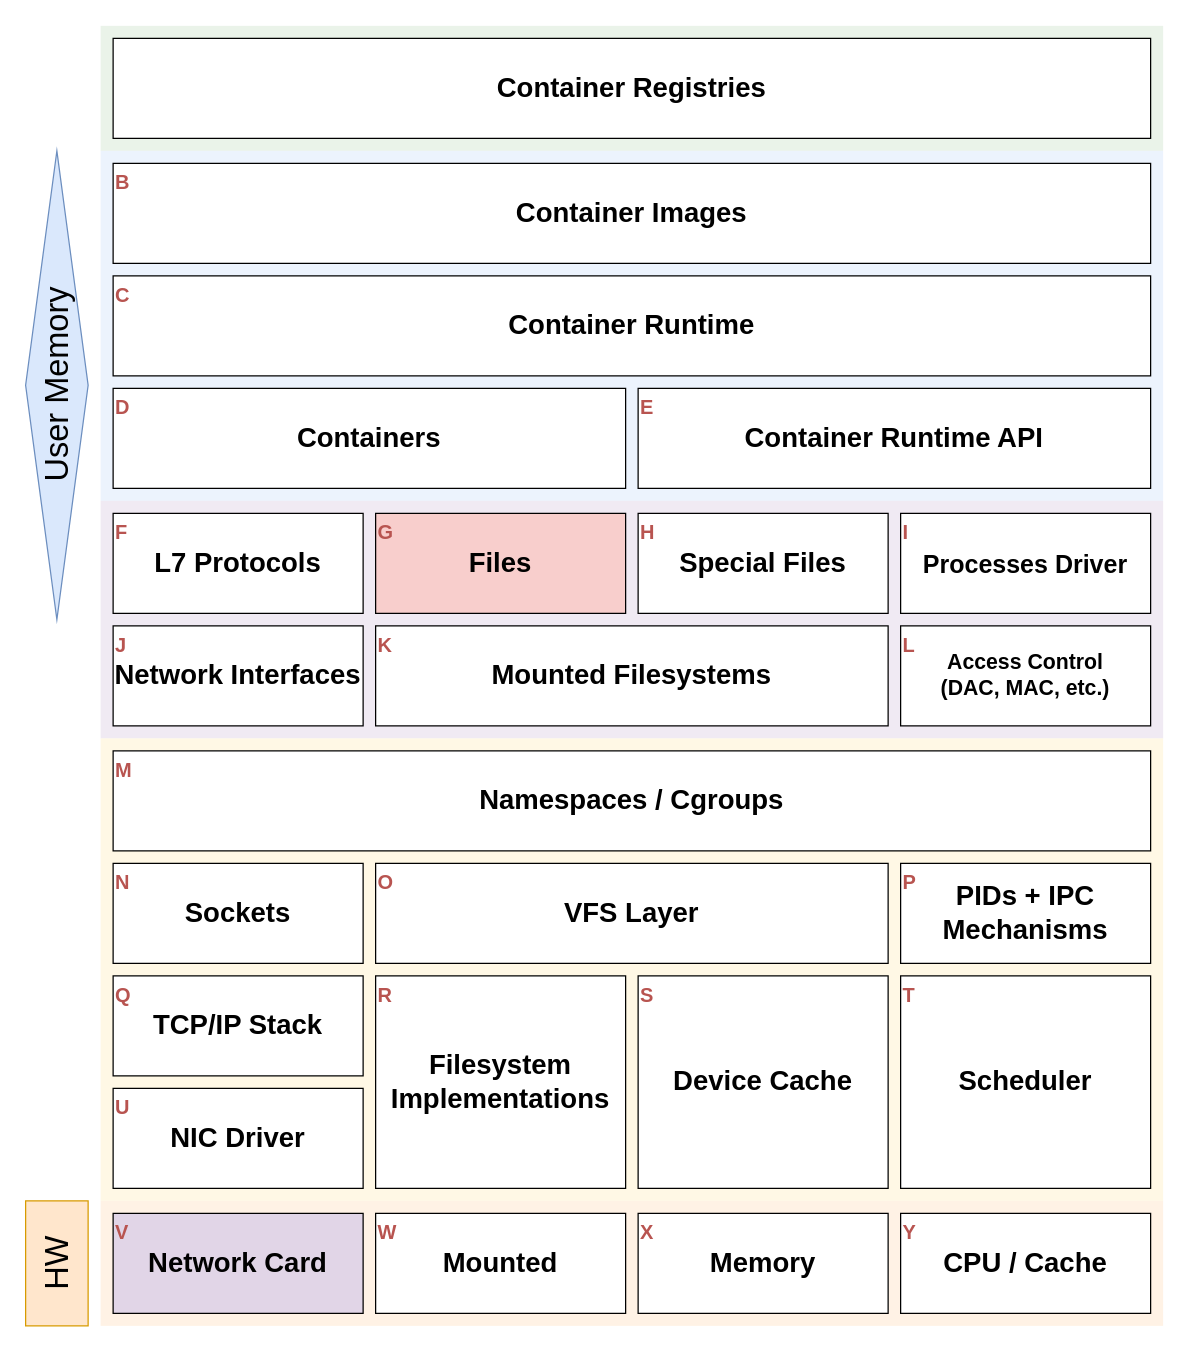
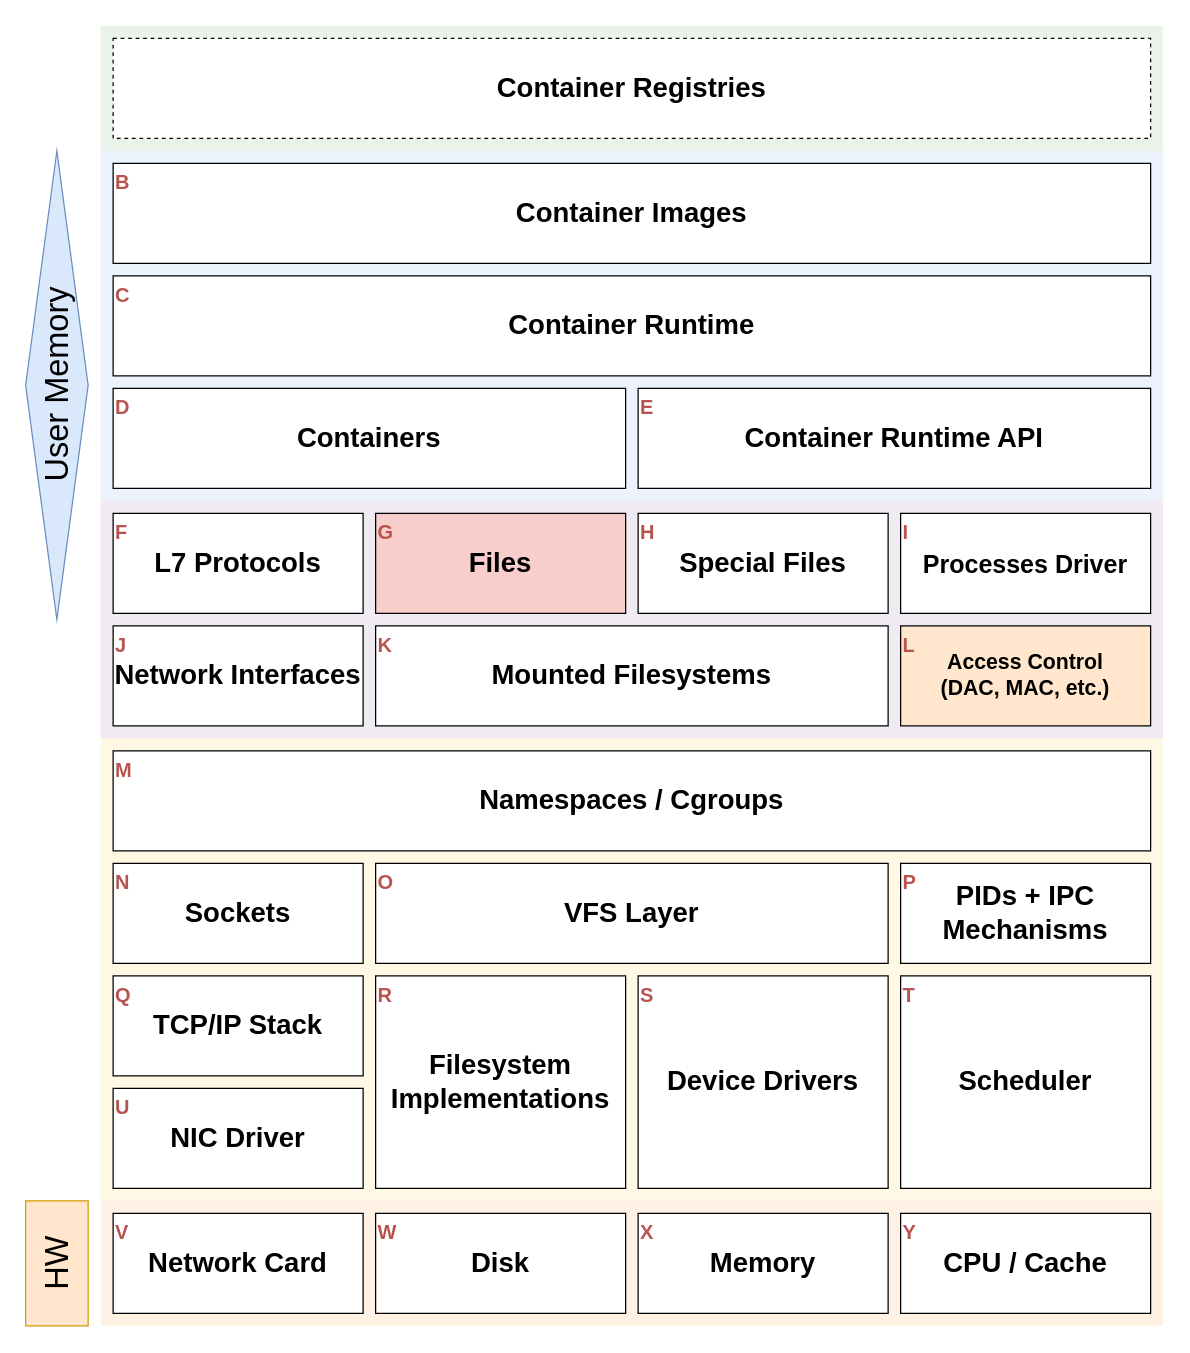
node "Container Registries": style solid -> dashed
node "Access Control (DAC, MAC, etc.)": fillcolor #ffffff -> #ffe6cc
node "Device Cache": label "Device Cache" -> "Device Drivers"
node "Network Card": fillcolor #e1d5e7 -> #ffffff
node "Mounted": label "Mounted" -> "Disk"
